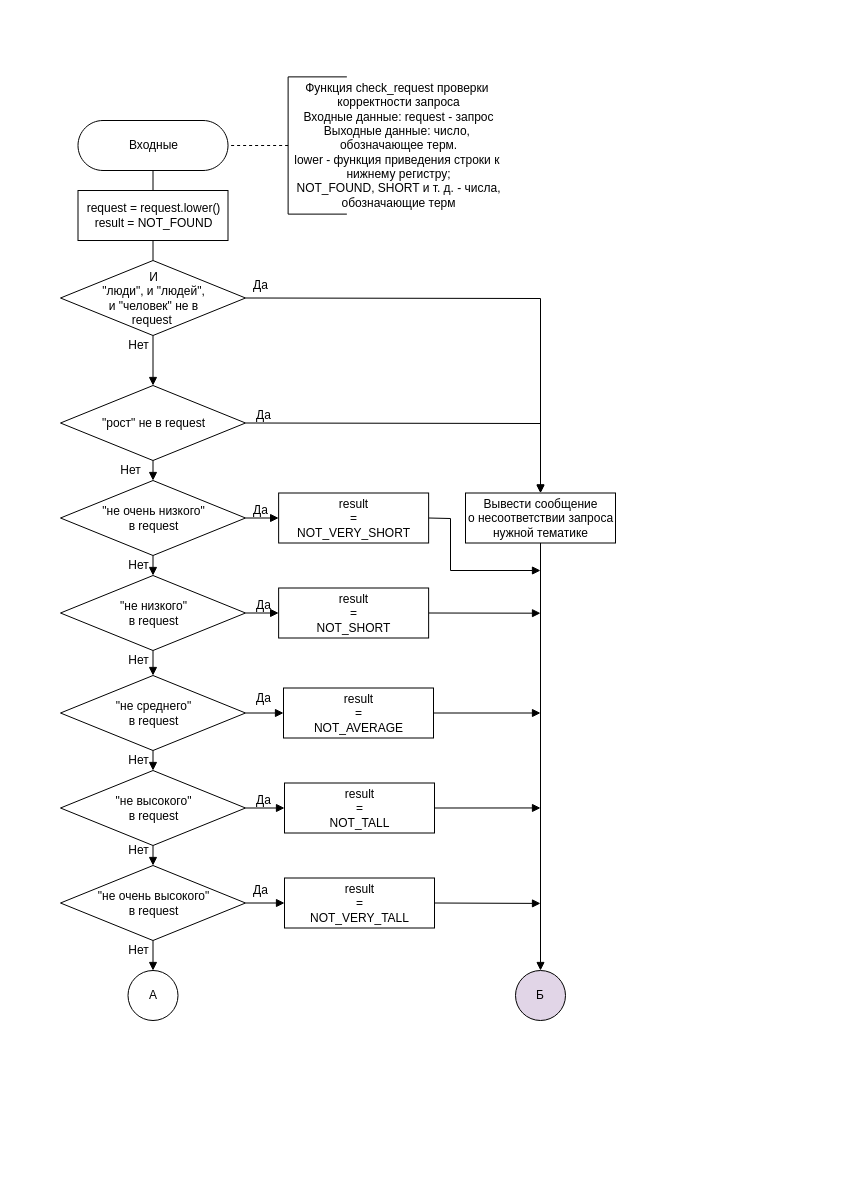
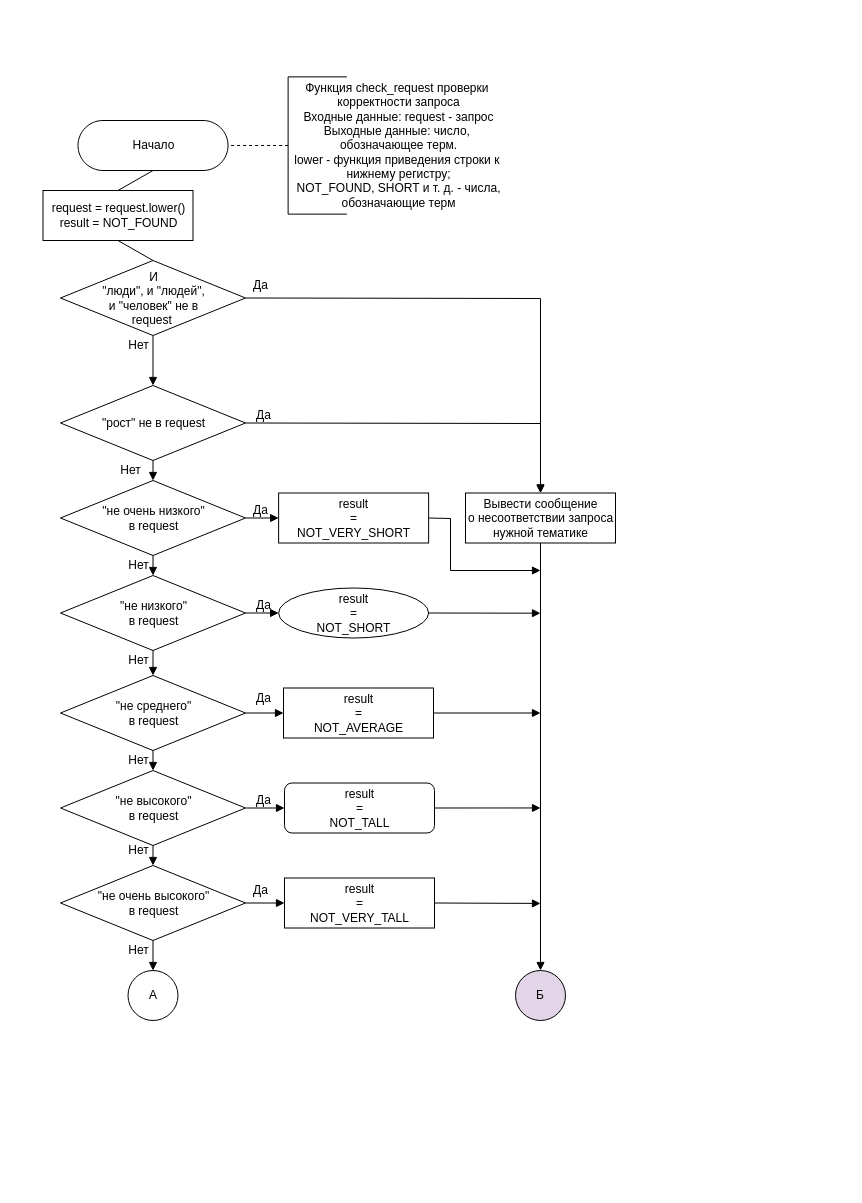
node "Входные": label "Входные" -> "Начало"
node "request = request.lower() result = NOT_FOUND": moved (153, 216) -> (118, 216)
node "result = NOT_SHORT": shape rectangle -> ellipse
node "result = NOT_TALL": shape rectangle -> rounded rectangle
